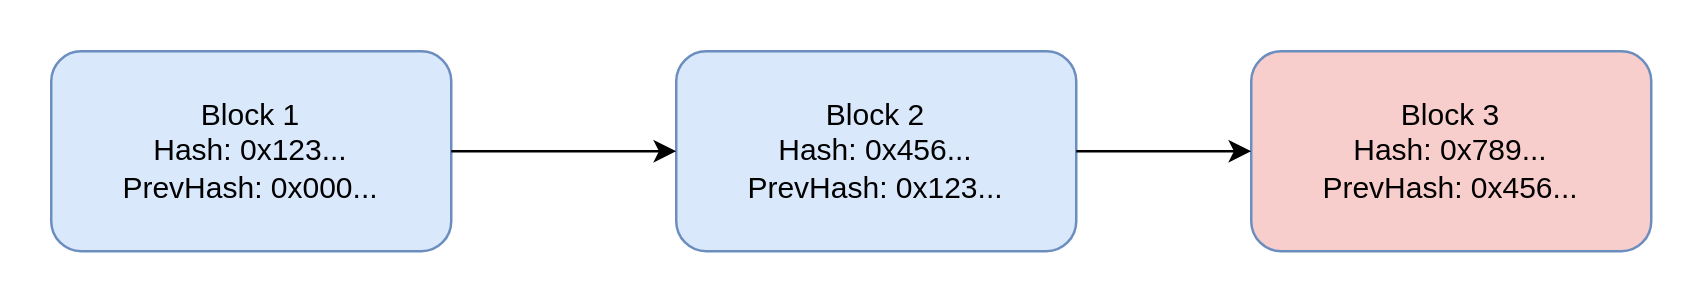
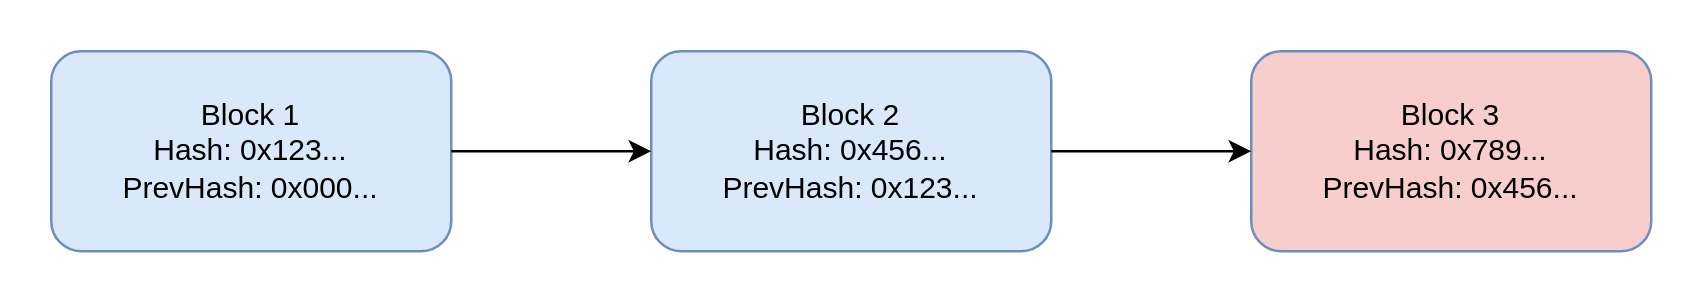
node "Block 2 Hash: 0x456... PrevHash: 0x123...": moved (876, 151) -> (851, 151)
